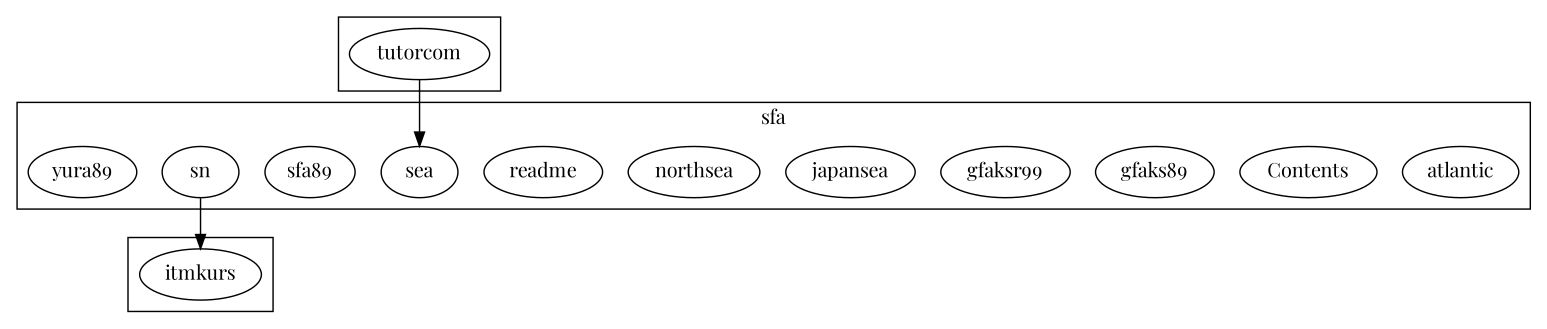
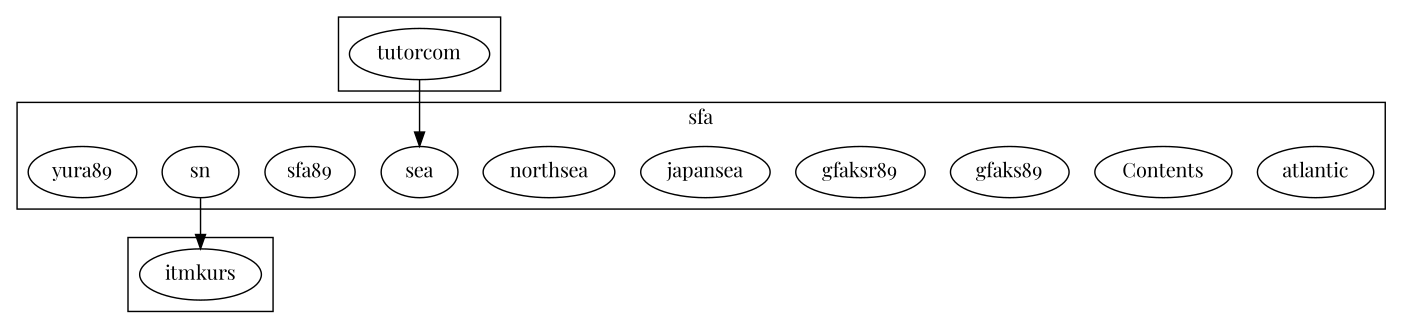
node "readme": removed
node "gfaksr99": label "gfaksr99" -> "gfaksr89"
